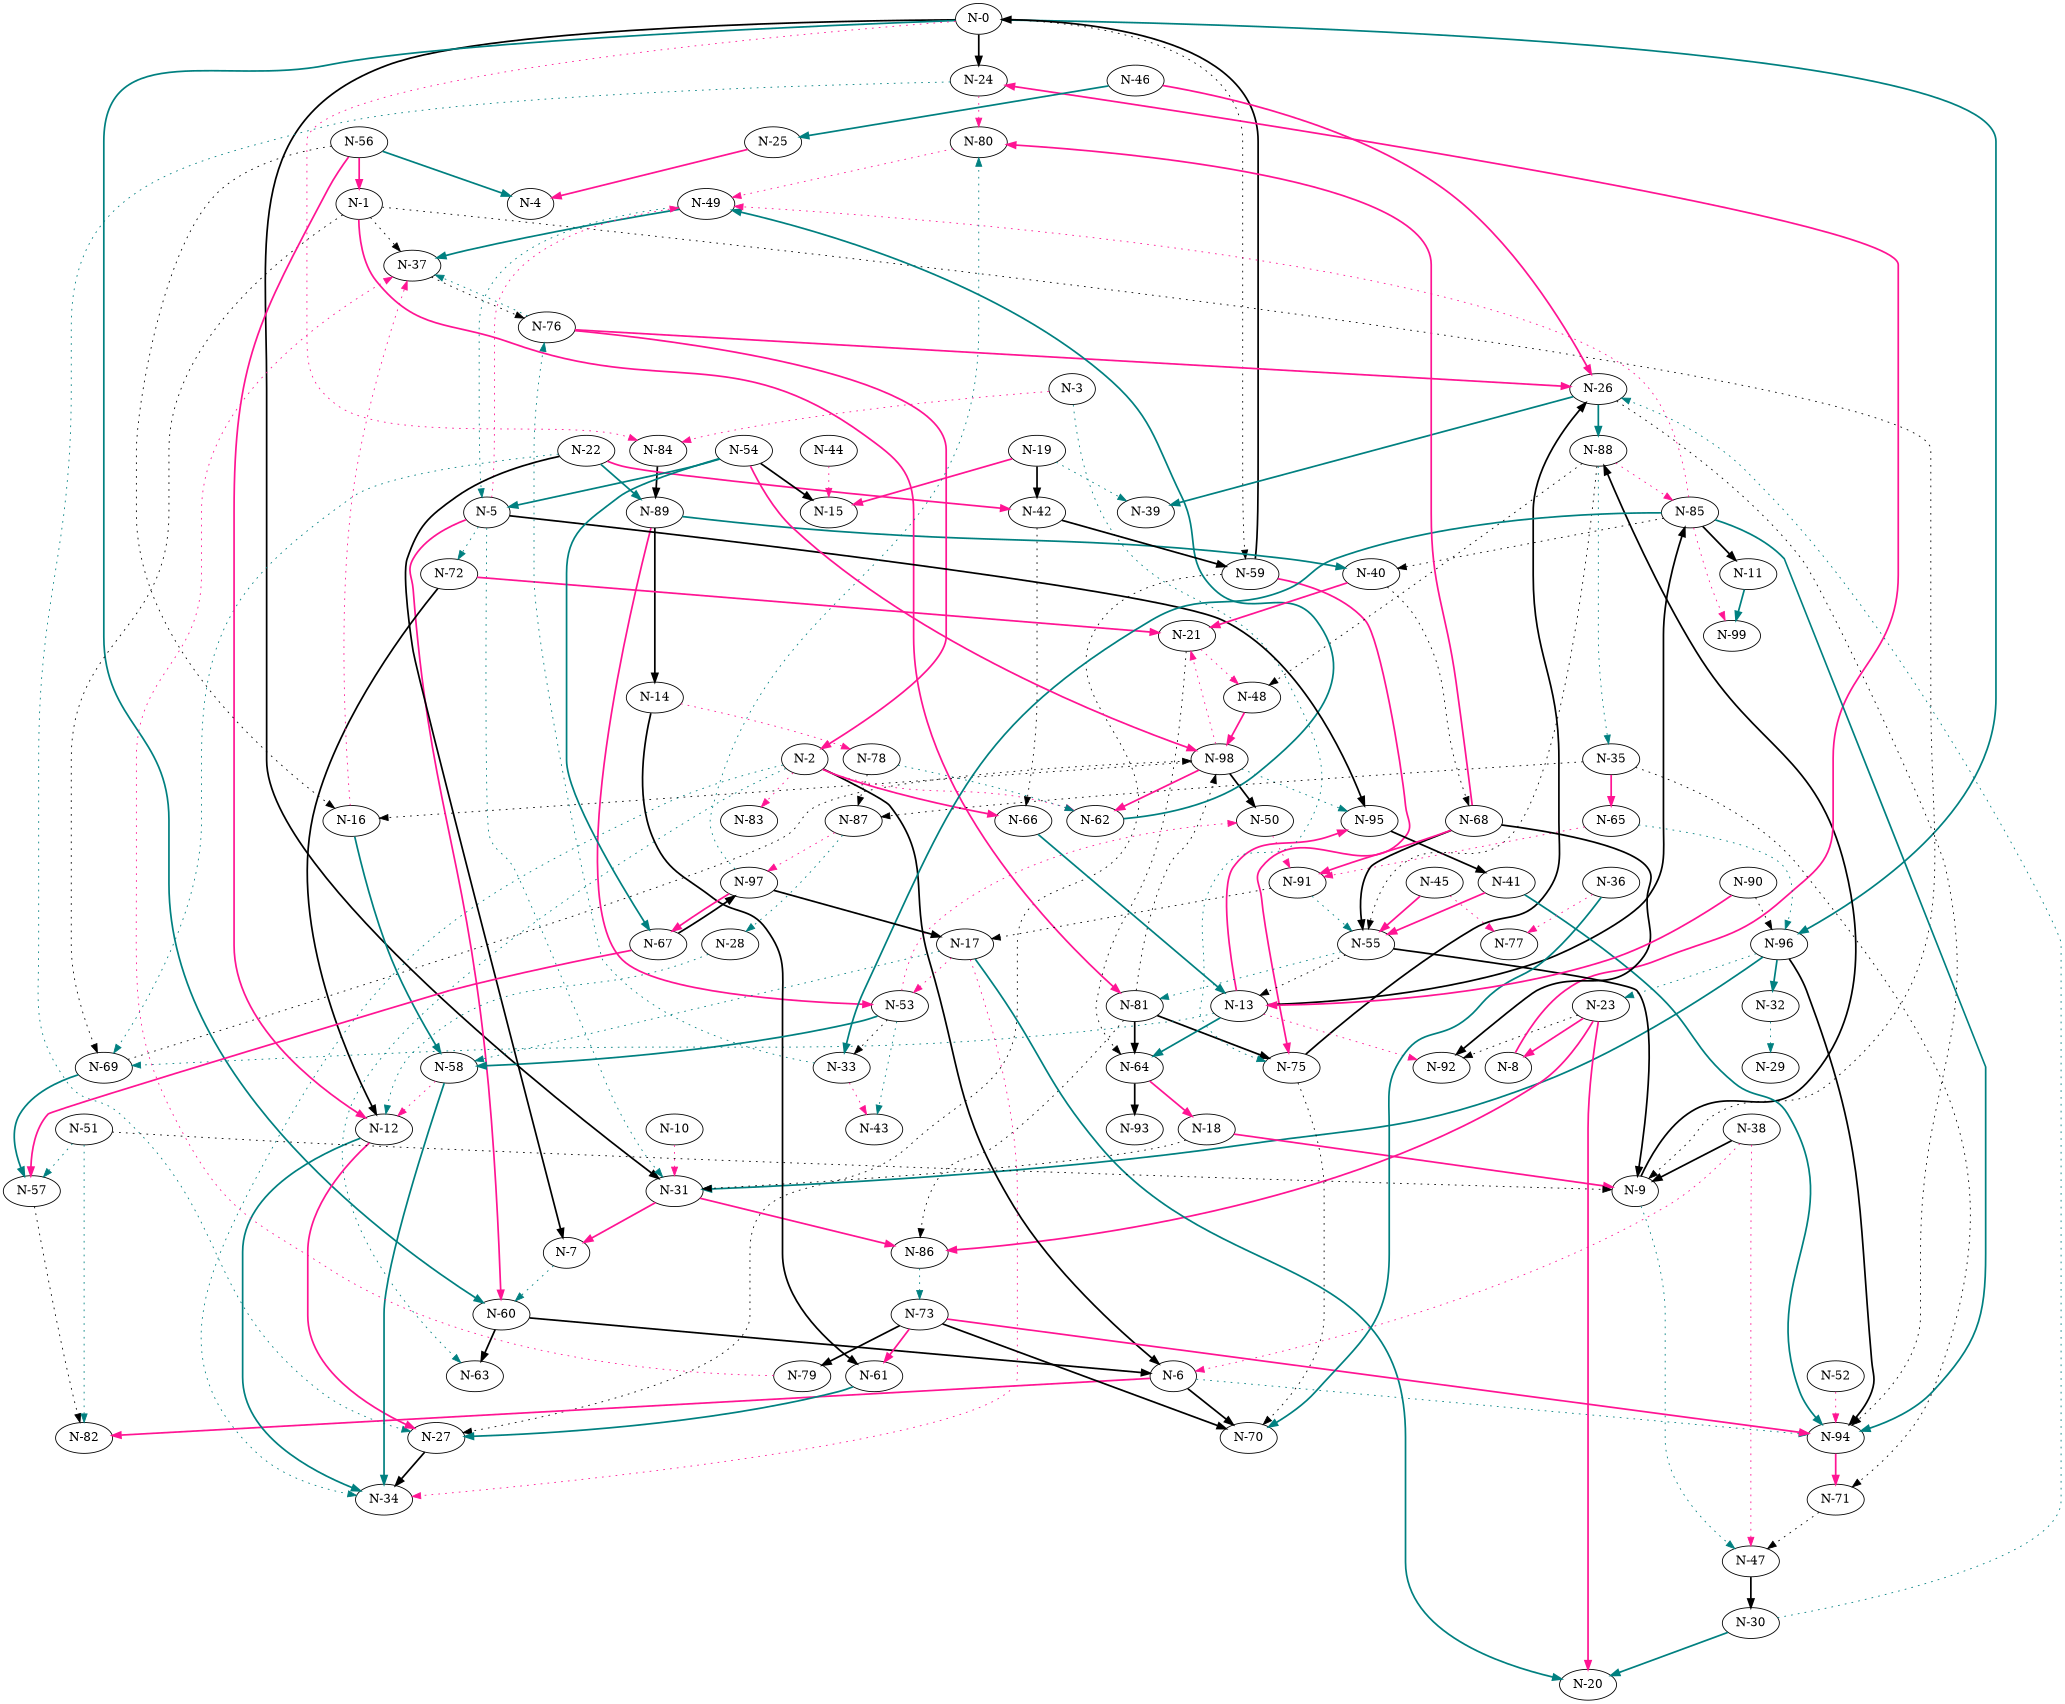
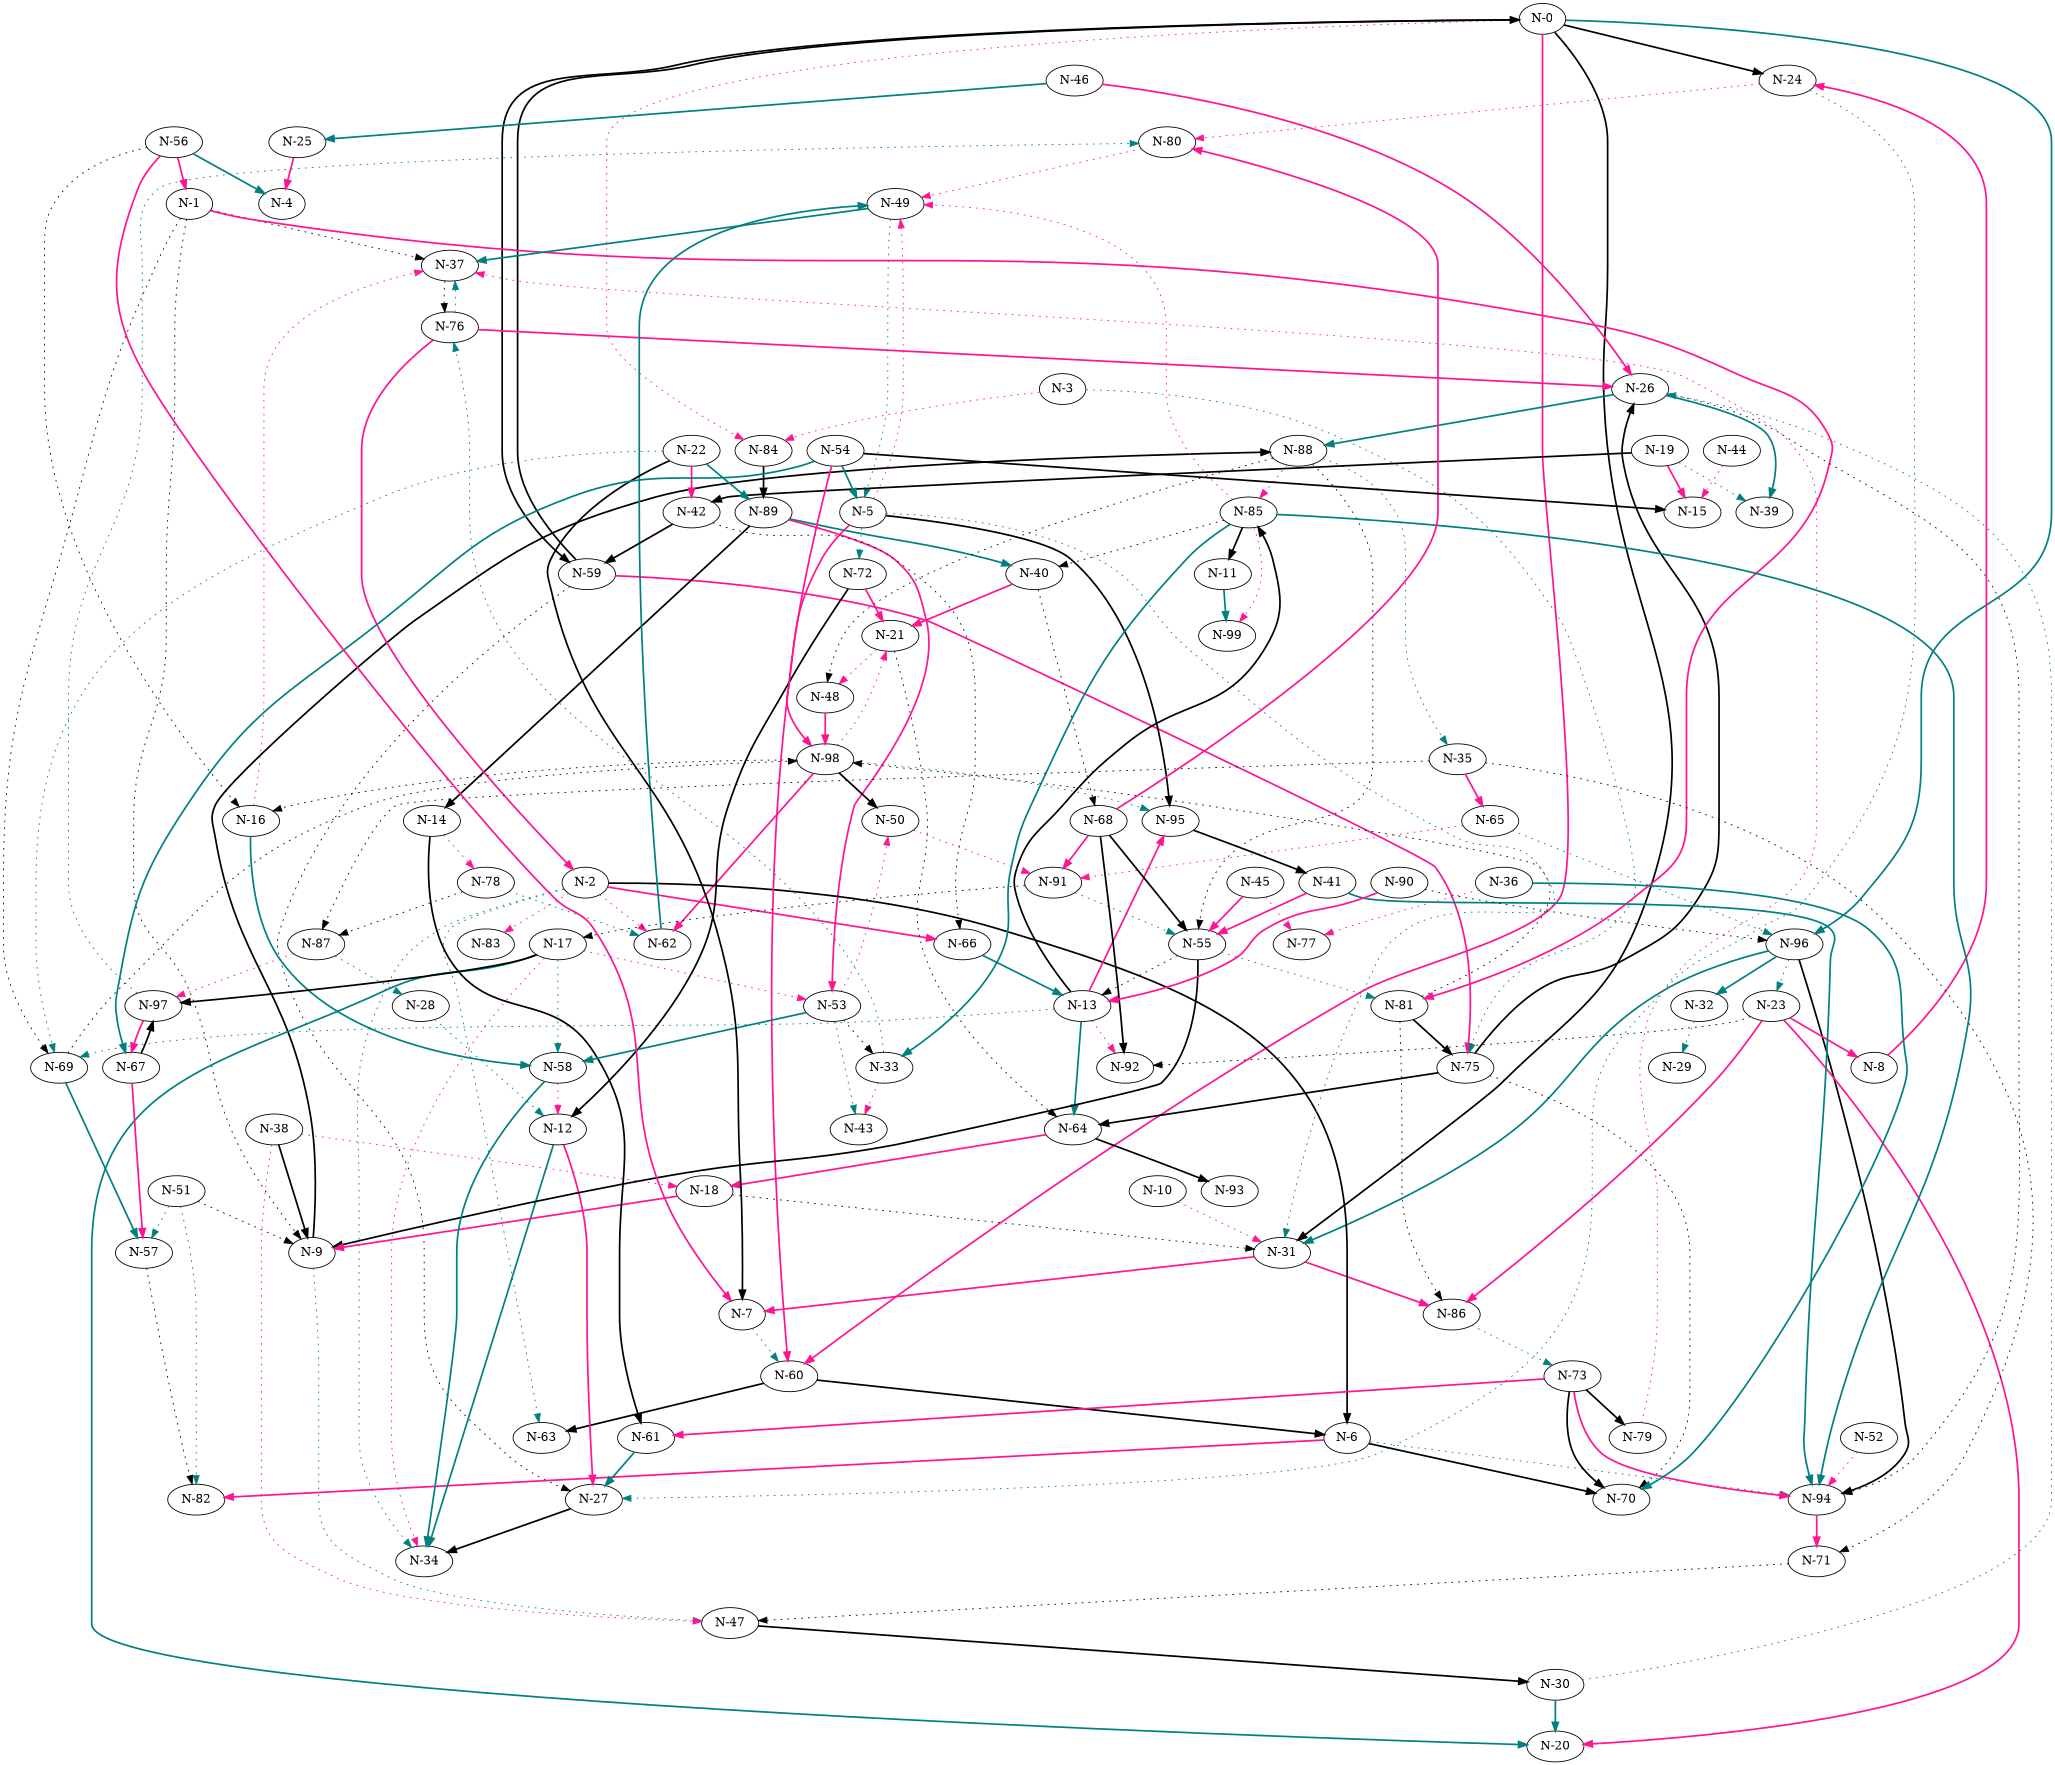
edge "N-0" -> "N-59": style dotted -> bold
edge "N-0" -> "N-60": color teal -> deeppink
edge "N-56" -> "N-12": now "N-56" -> "N-7"
edge "N-97" -> "N-17": reversed
edge "N-81" -> "N-64": now "N-75" -> "N-64"
edge "N-38" -> "N-6": now "N-38" -> "N-18"
